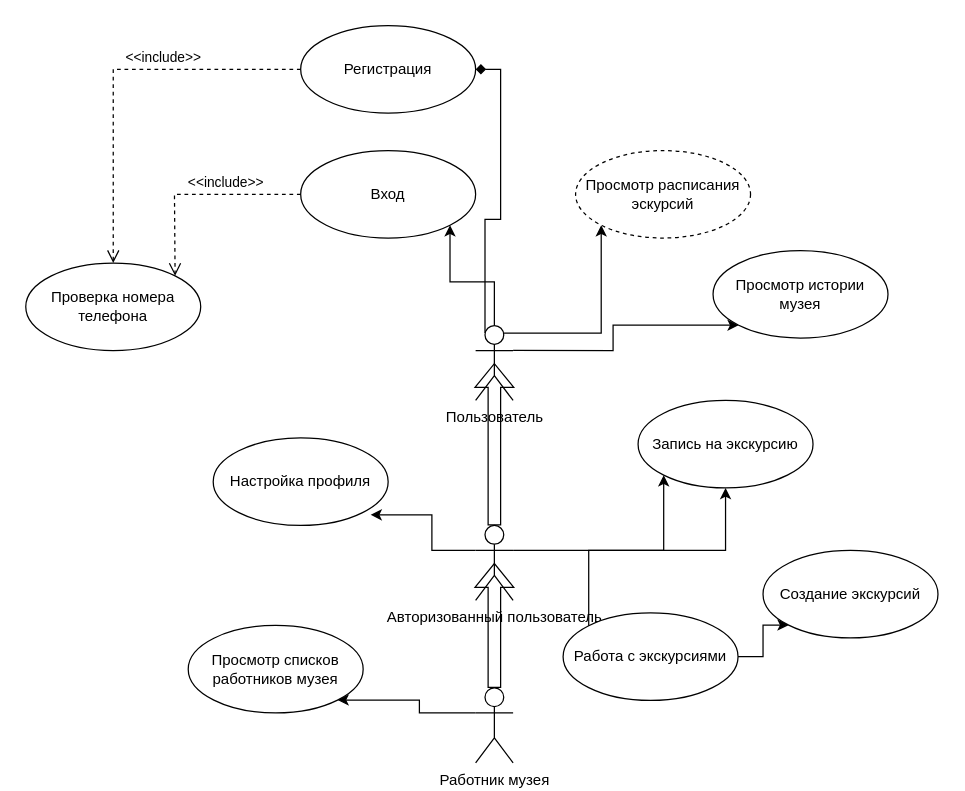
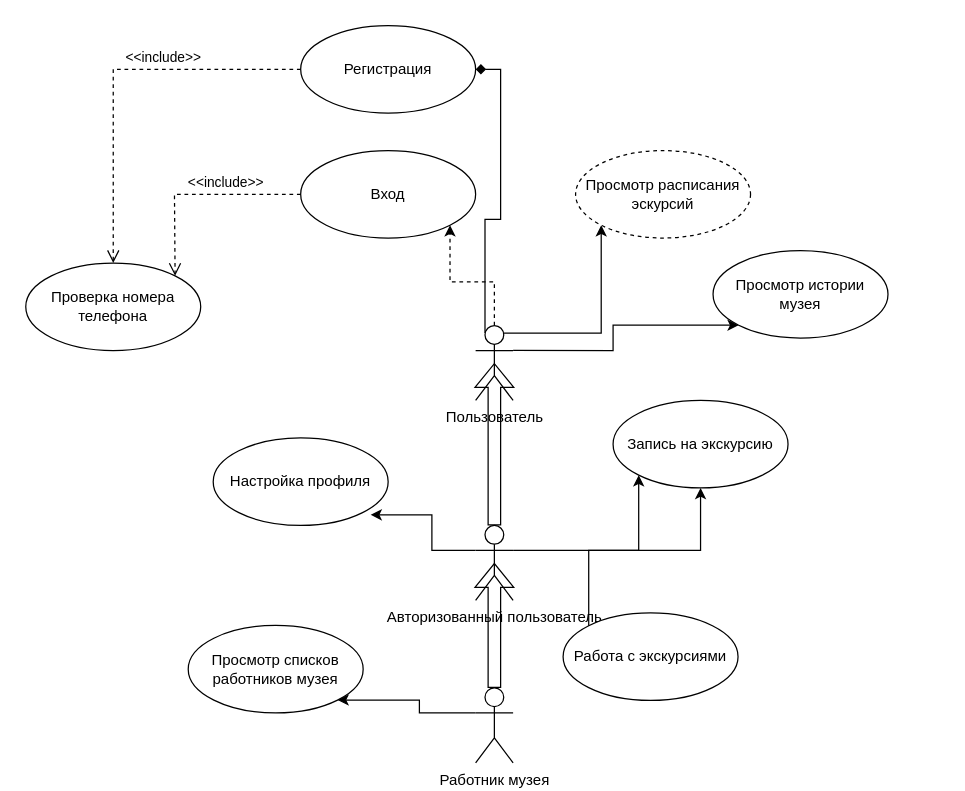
edge "Пользователь" -> "Вход": style solid -> dashed
node "Запись на экскурсию": moved (726, 444) -> (701, 444)
node "Создание экскурсий": removed
edge "Работа с экскурсиями" -> "Создание экскурсий": removed
